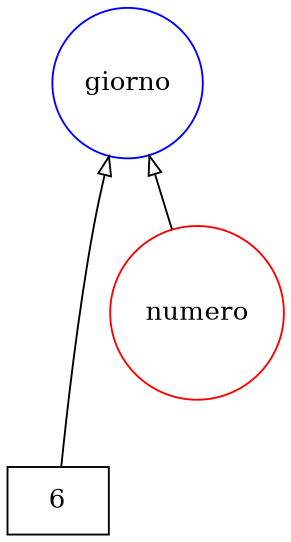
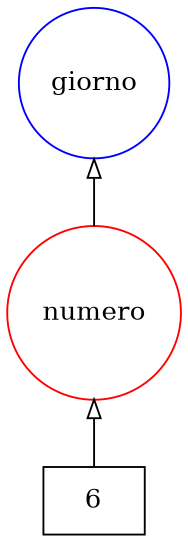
edge "6" -> "giorno": now "6" -> "numero"
